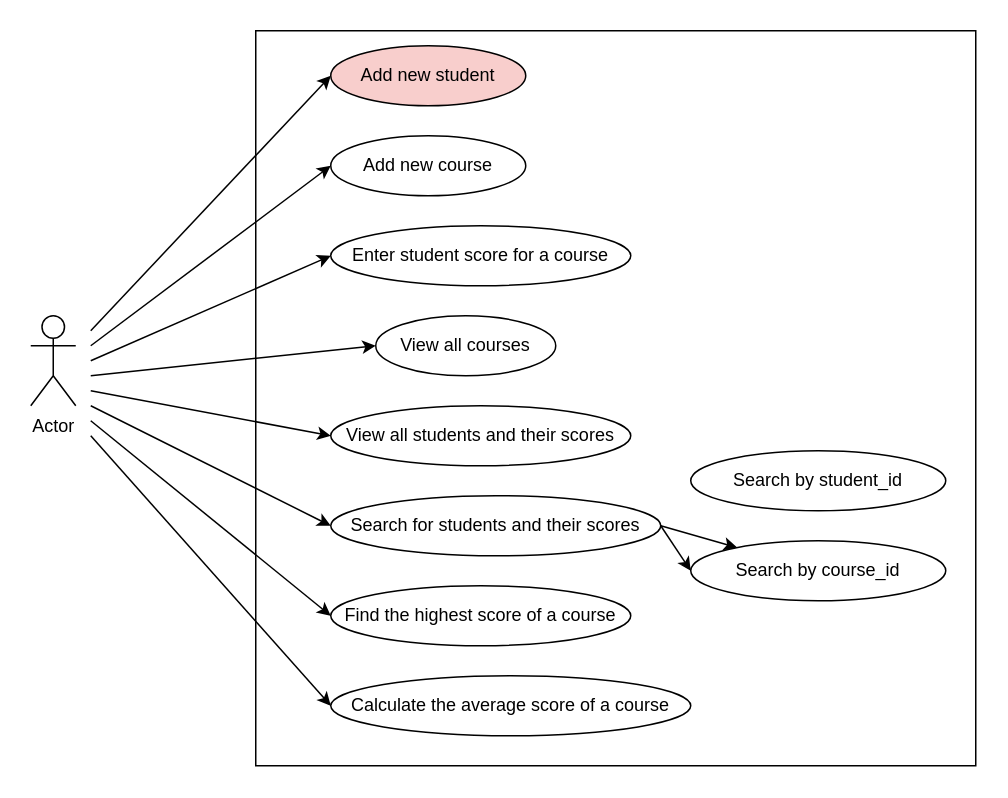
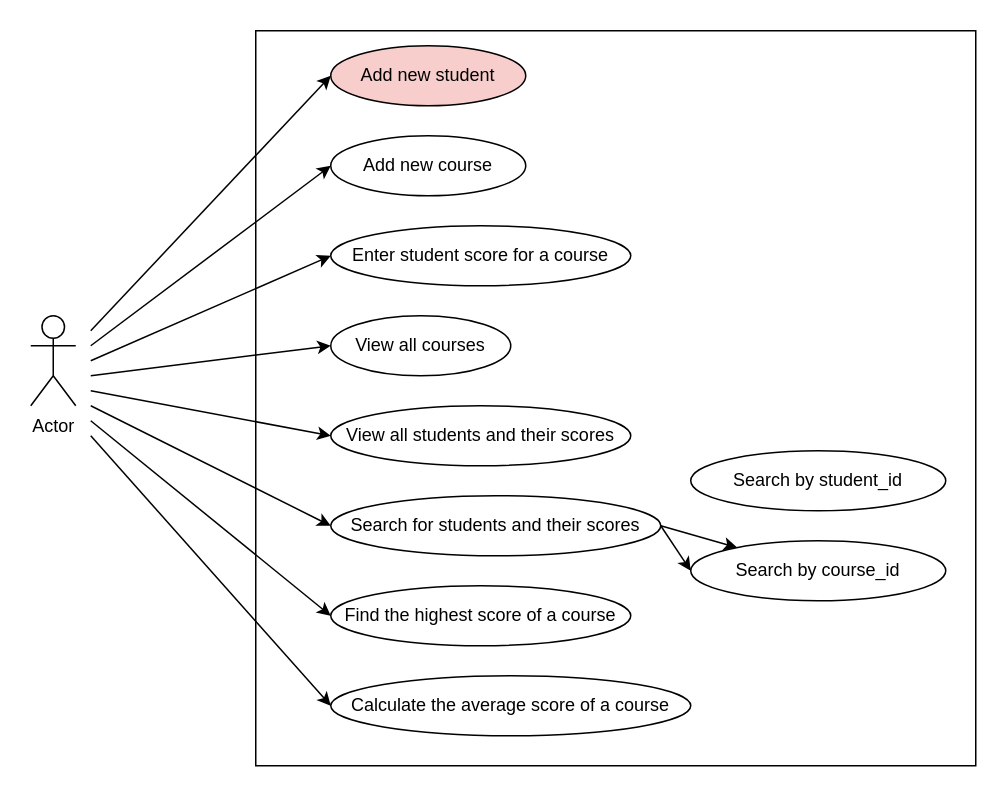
node "View all courses": moved (466, 346) -> (421, 346)
